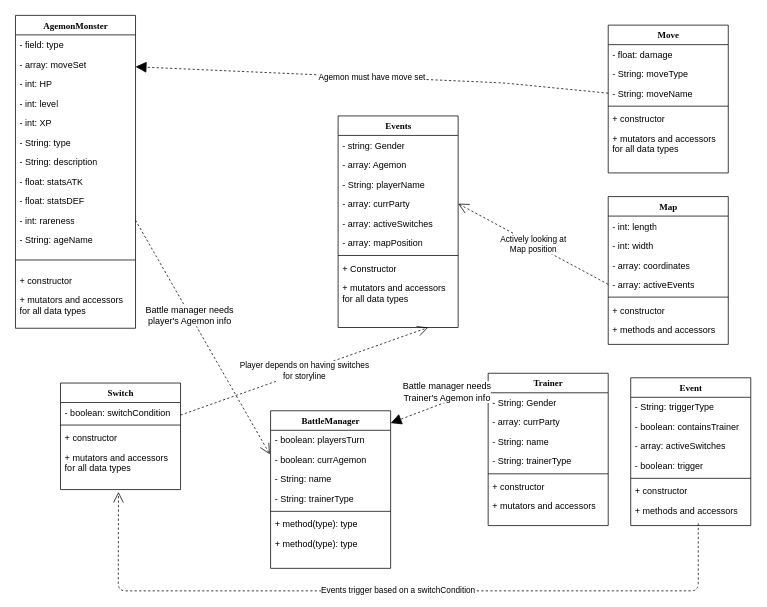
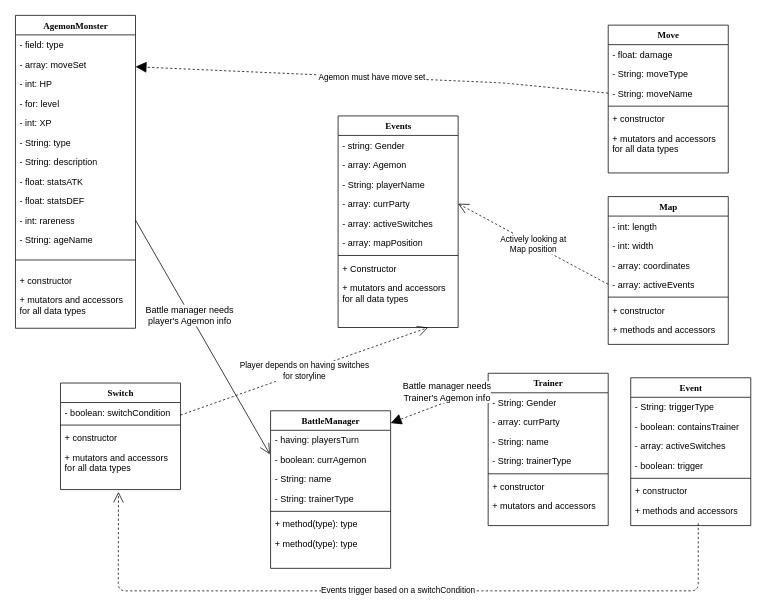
node "- int: level": label "- int: level" -> "- for: level"
edge "- int: rareness" -> "- boolean: currAgemon": style dashed -> solid
node "- boolean: playersTurn": label "- boolean: playersTurn" -> "- having: playersTurn"
